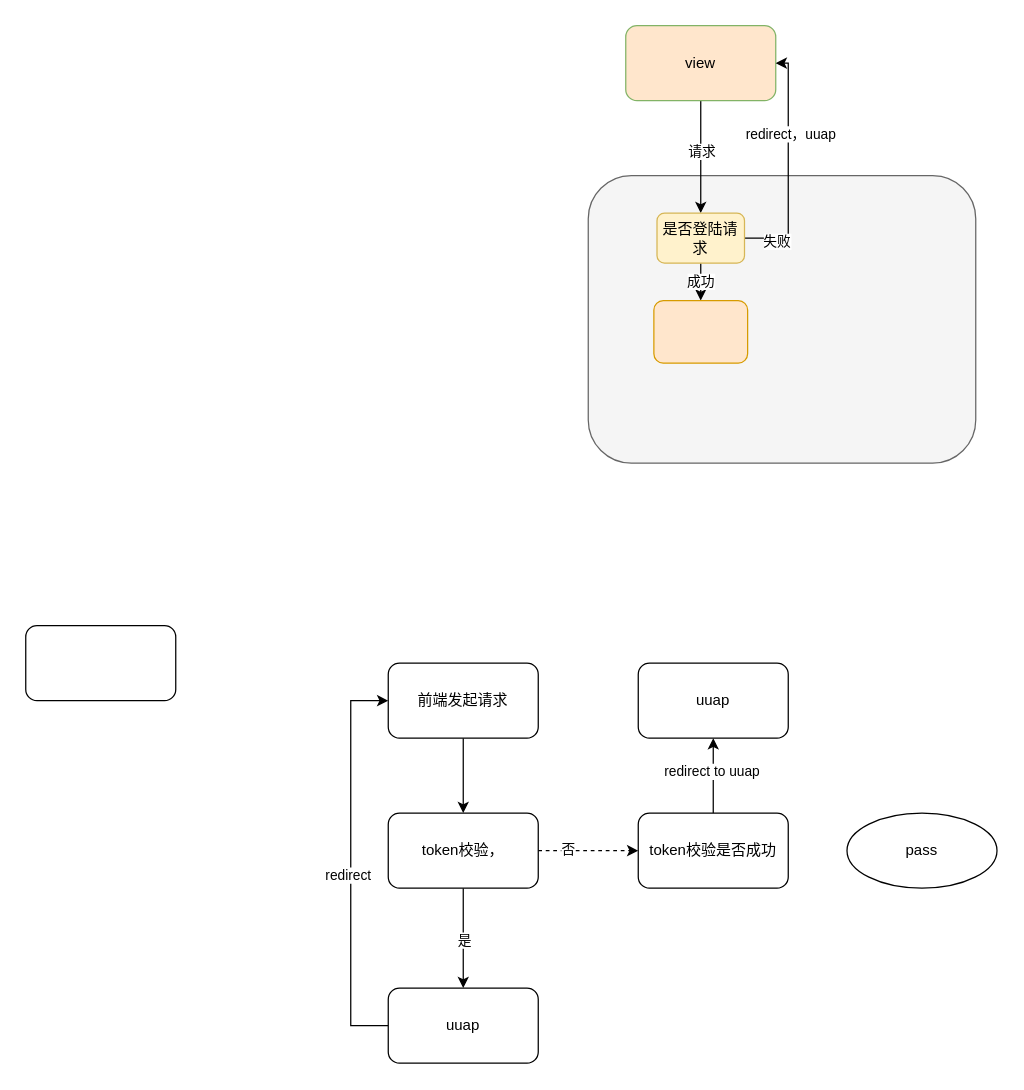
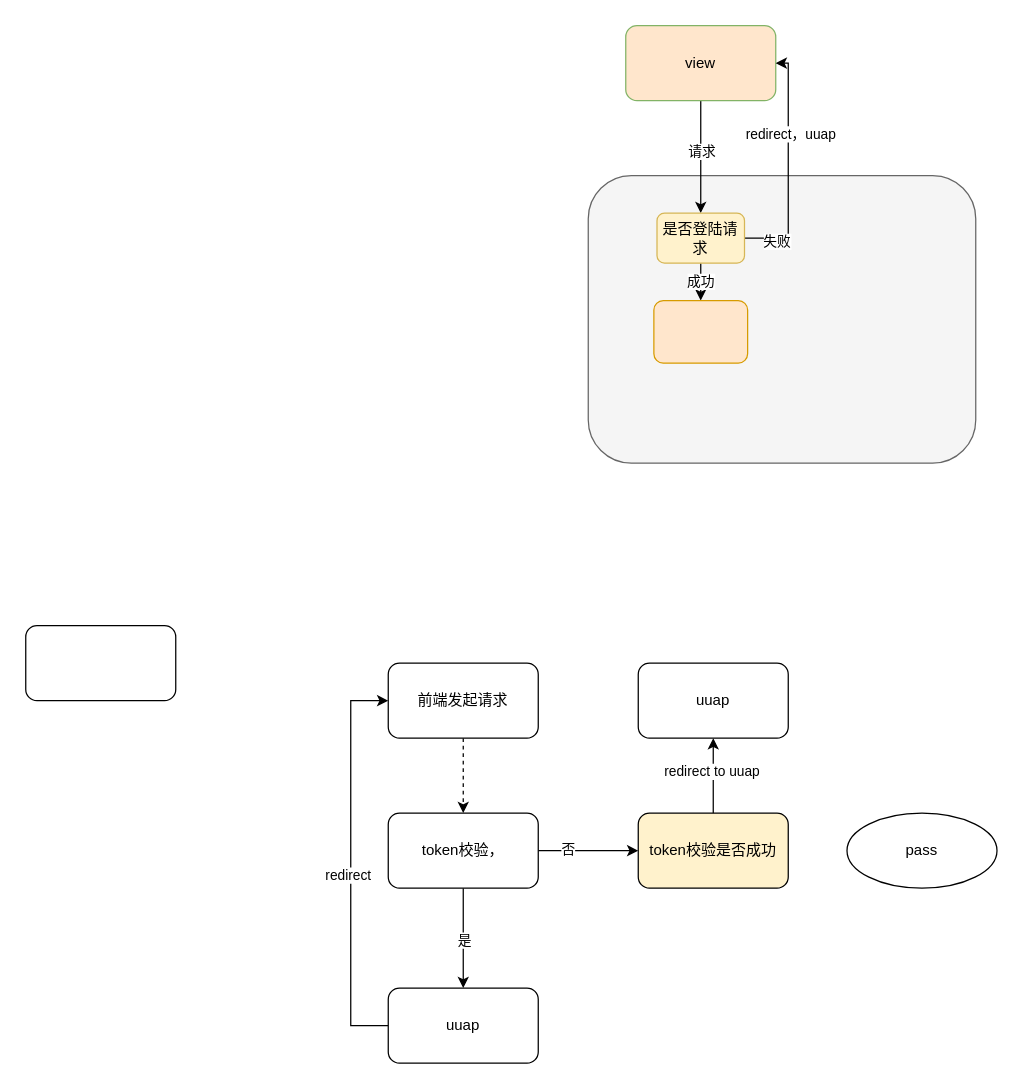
edge "前端发起请求" -> "token校验，": style solid -> dashed
edge "token校验，" -> "token校验是否成功": style dashed -> solid
node "token校验是否成功": fillcolor #ffffff -> #fff2cc
